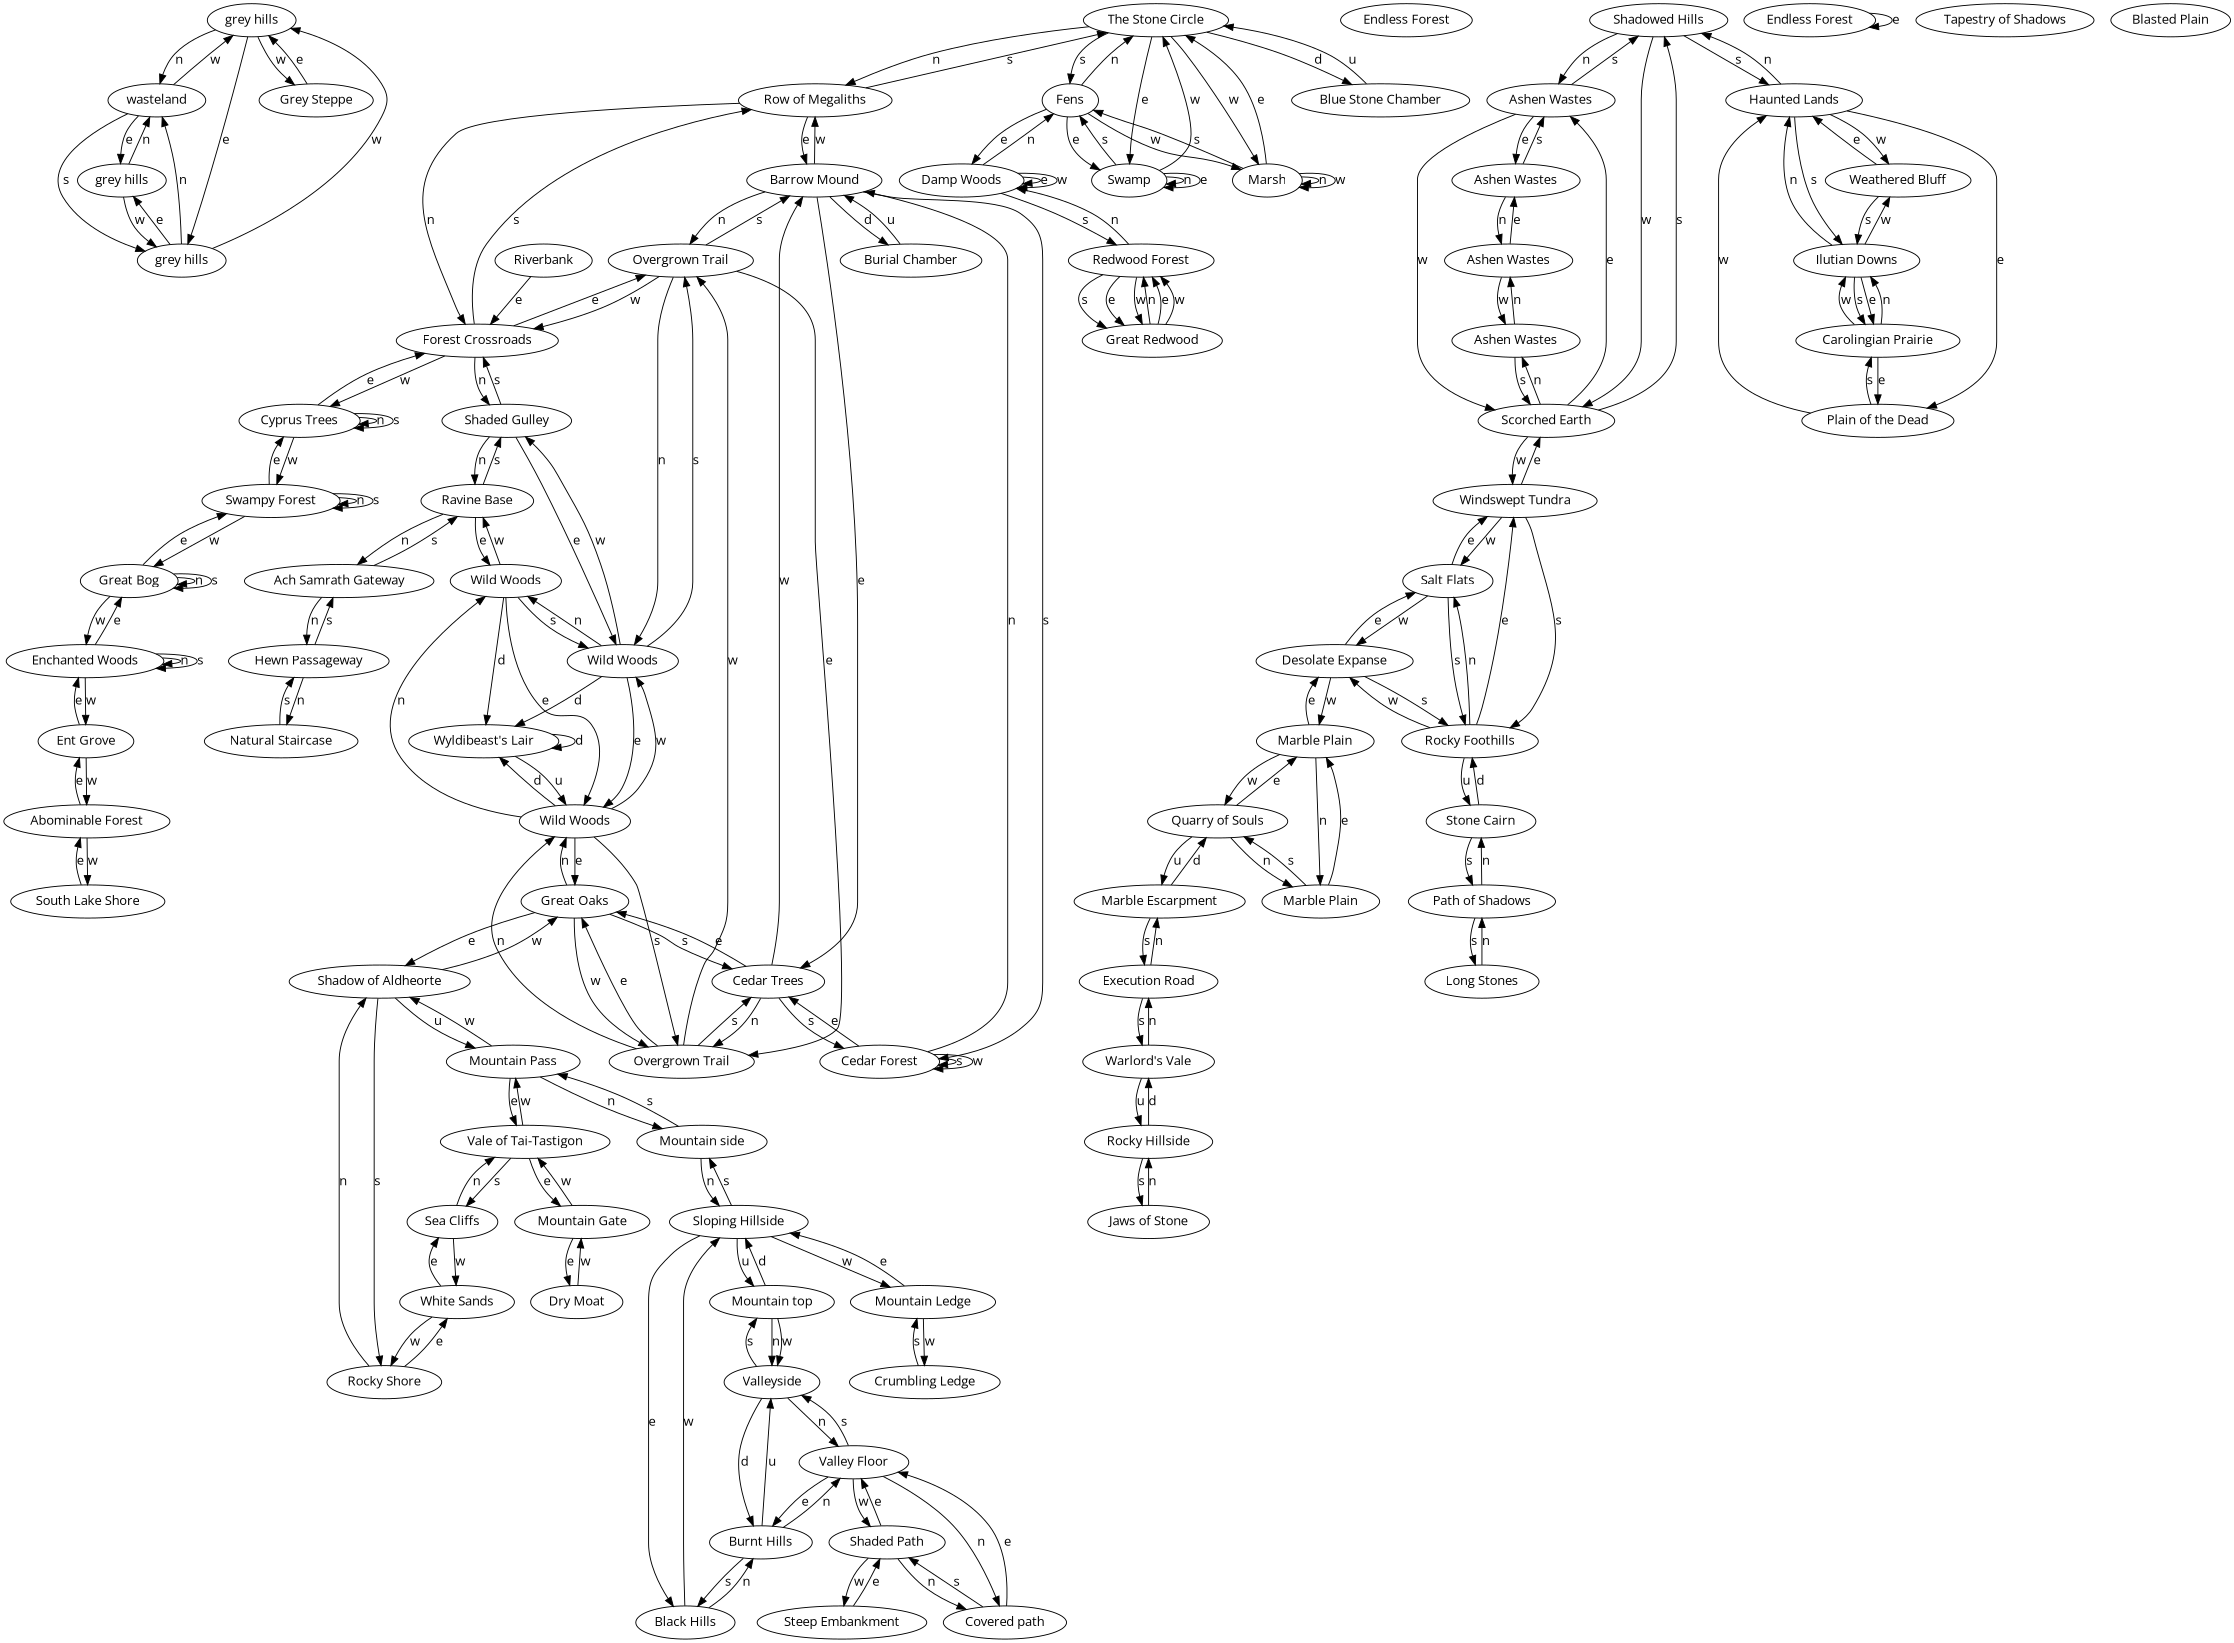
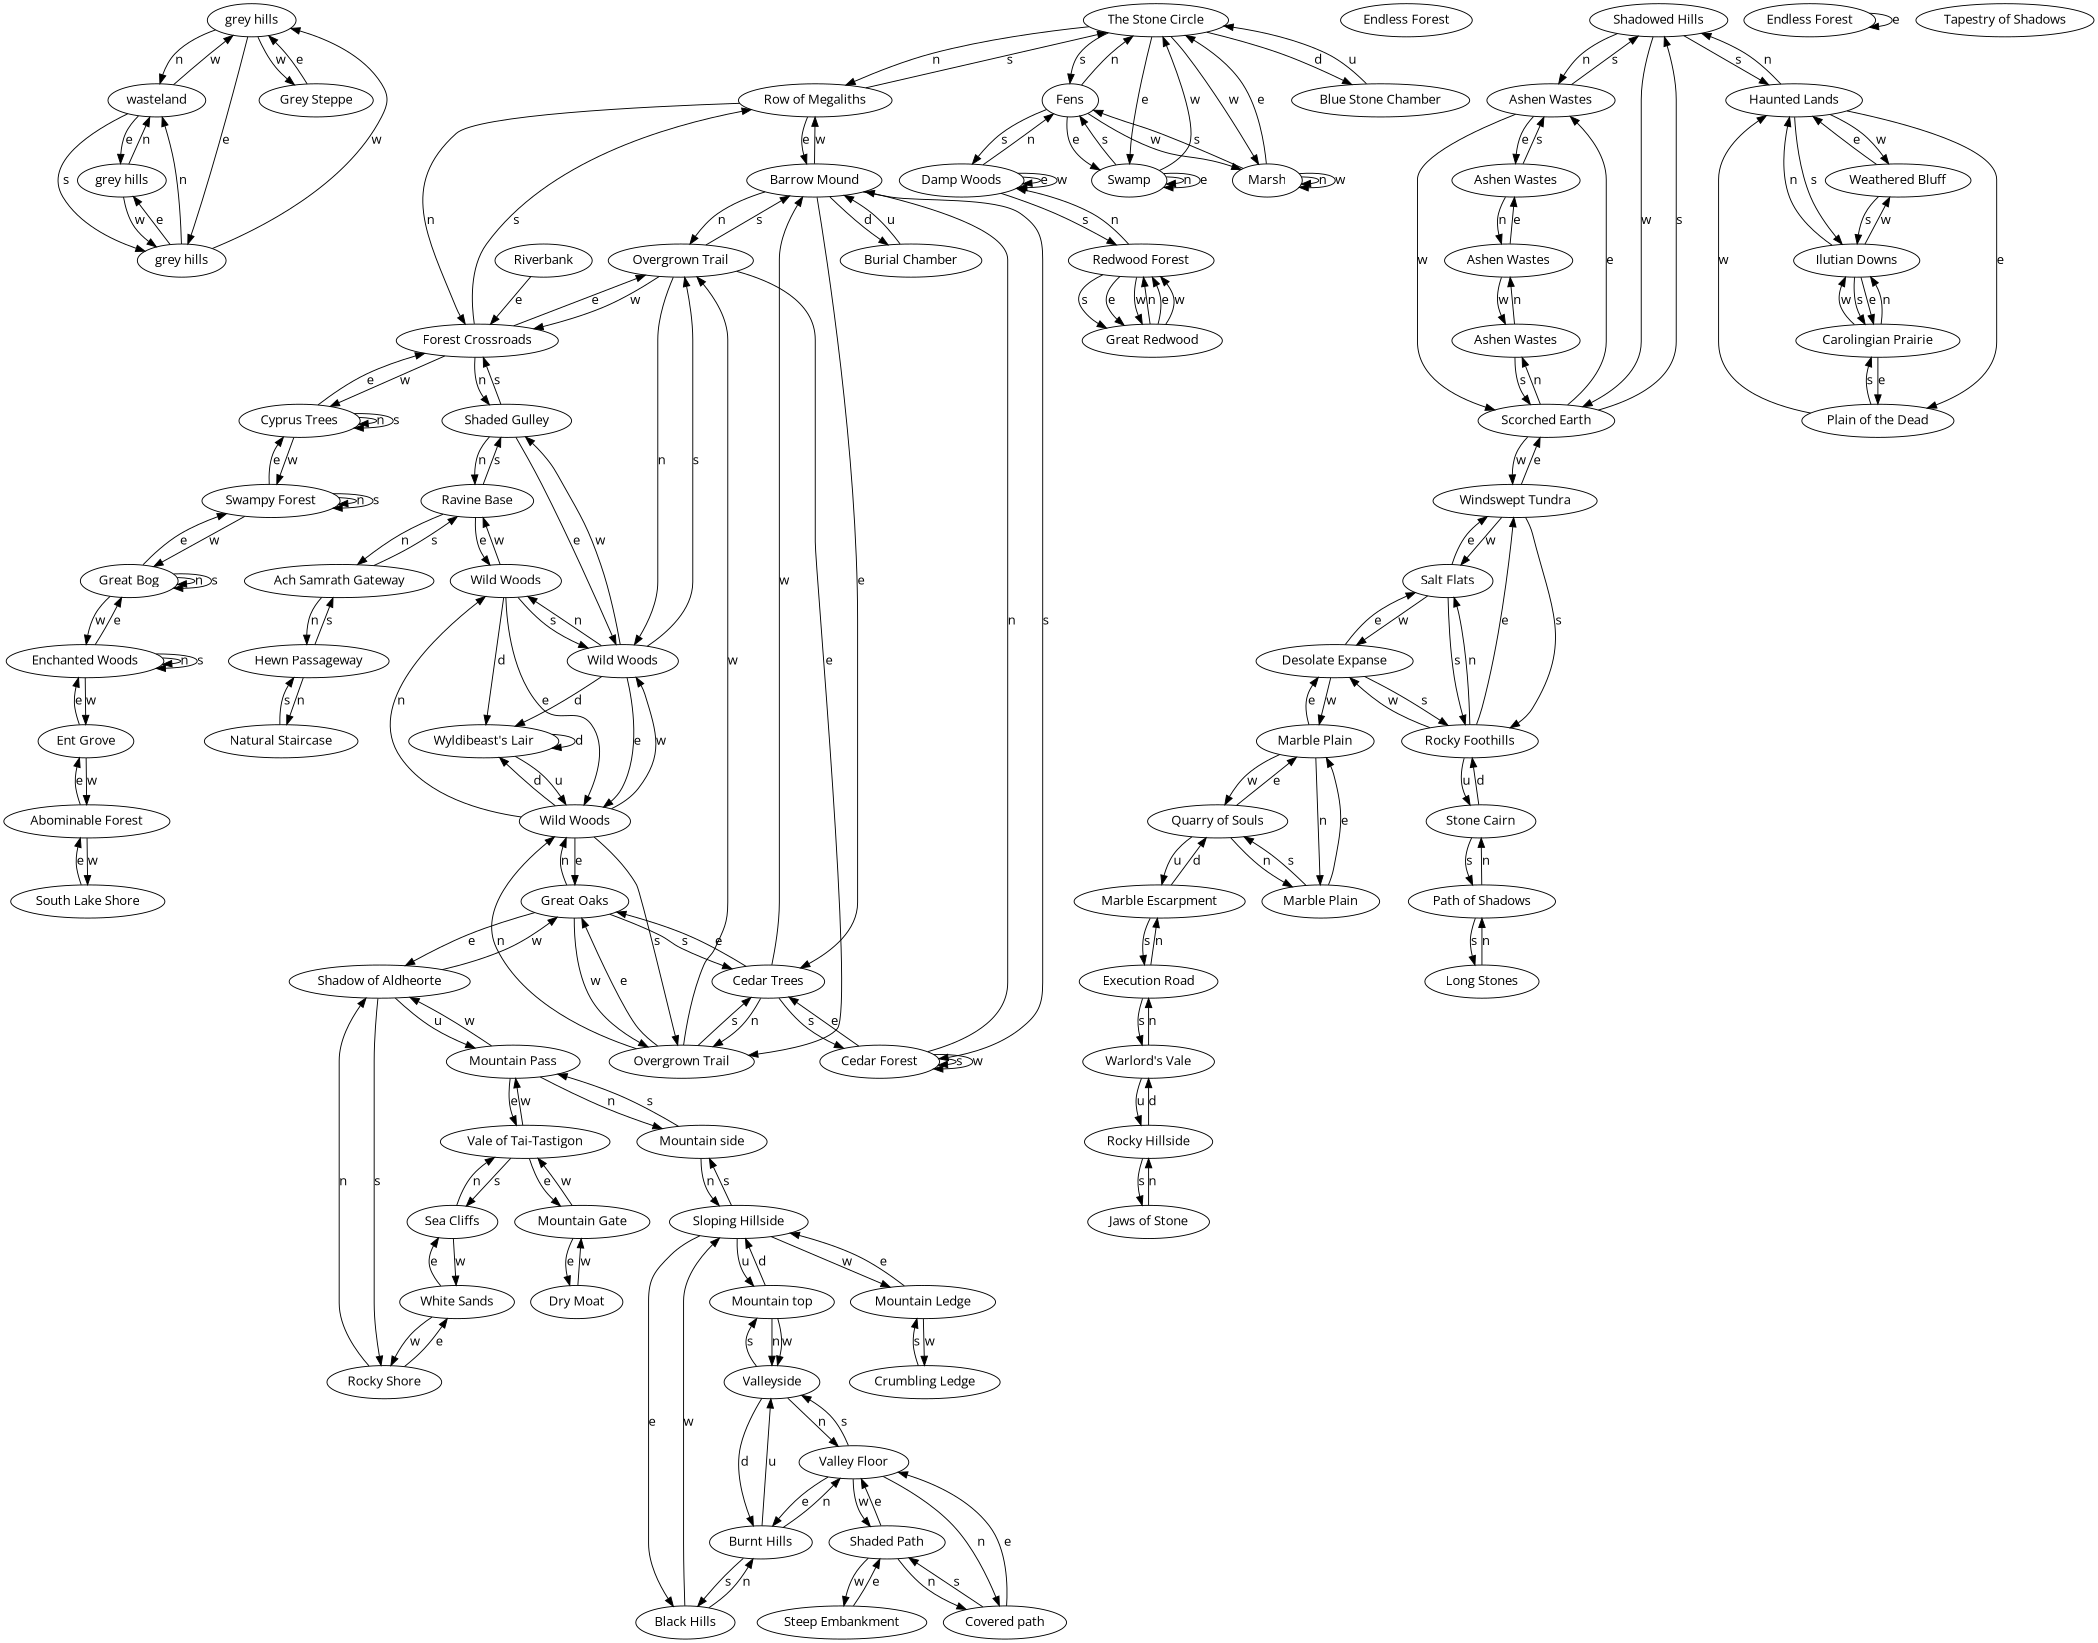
node "Blasted Plain": removed
edge "Fens" -> "Damp Woods": label "e" -> "s"
